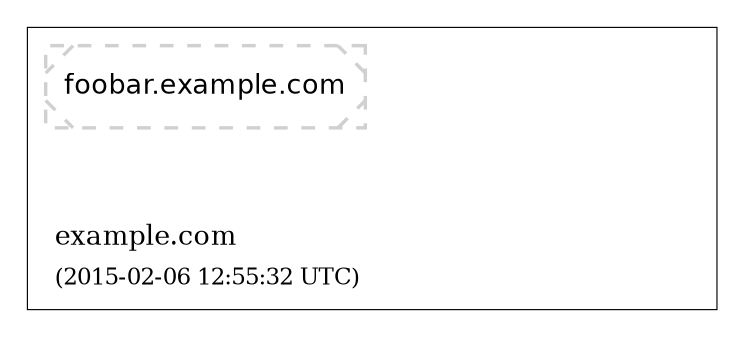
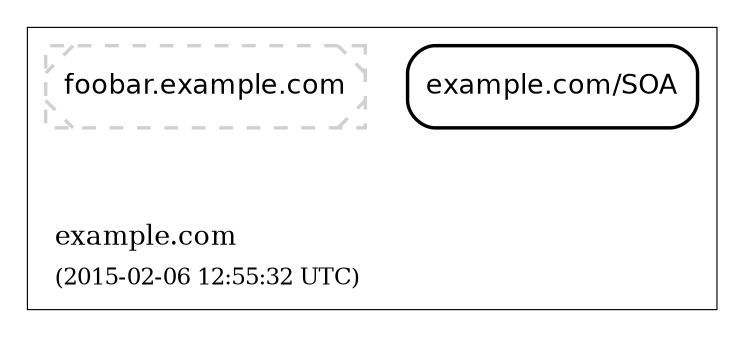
node "example.com/SOA": added
